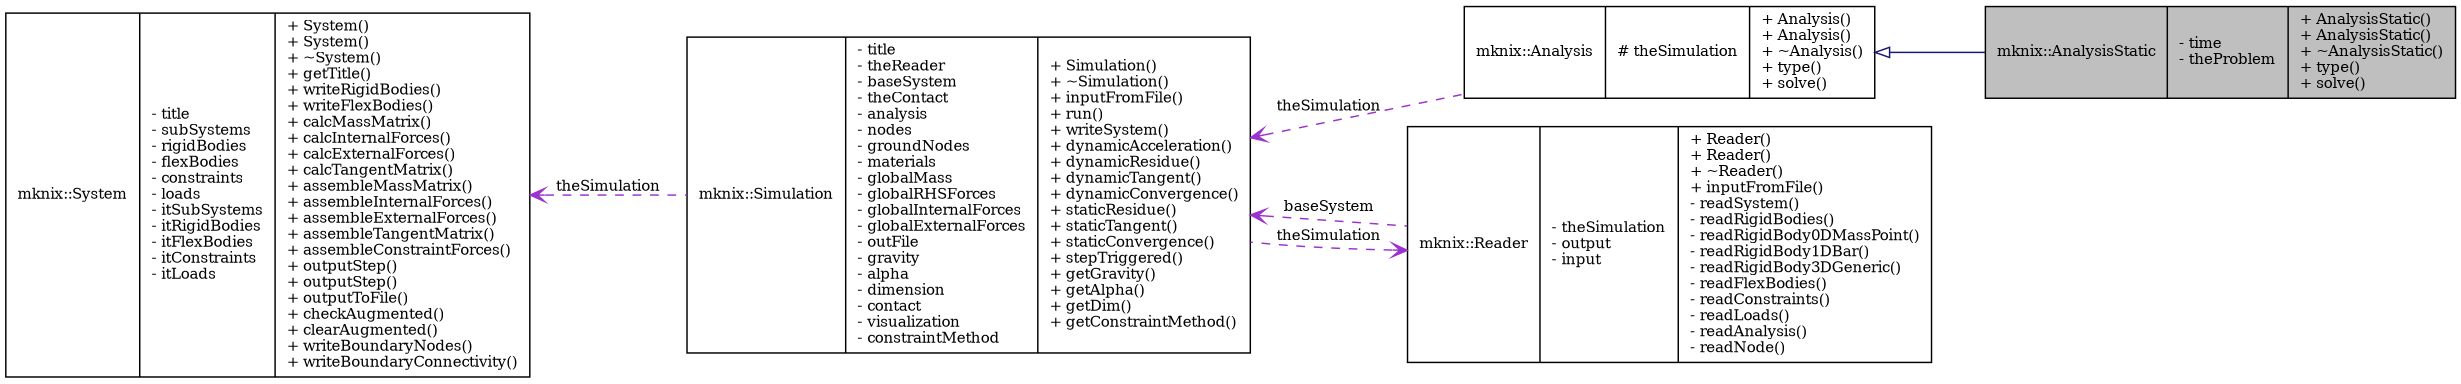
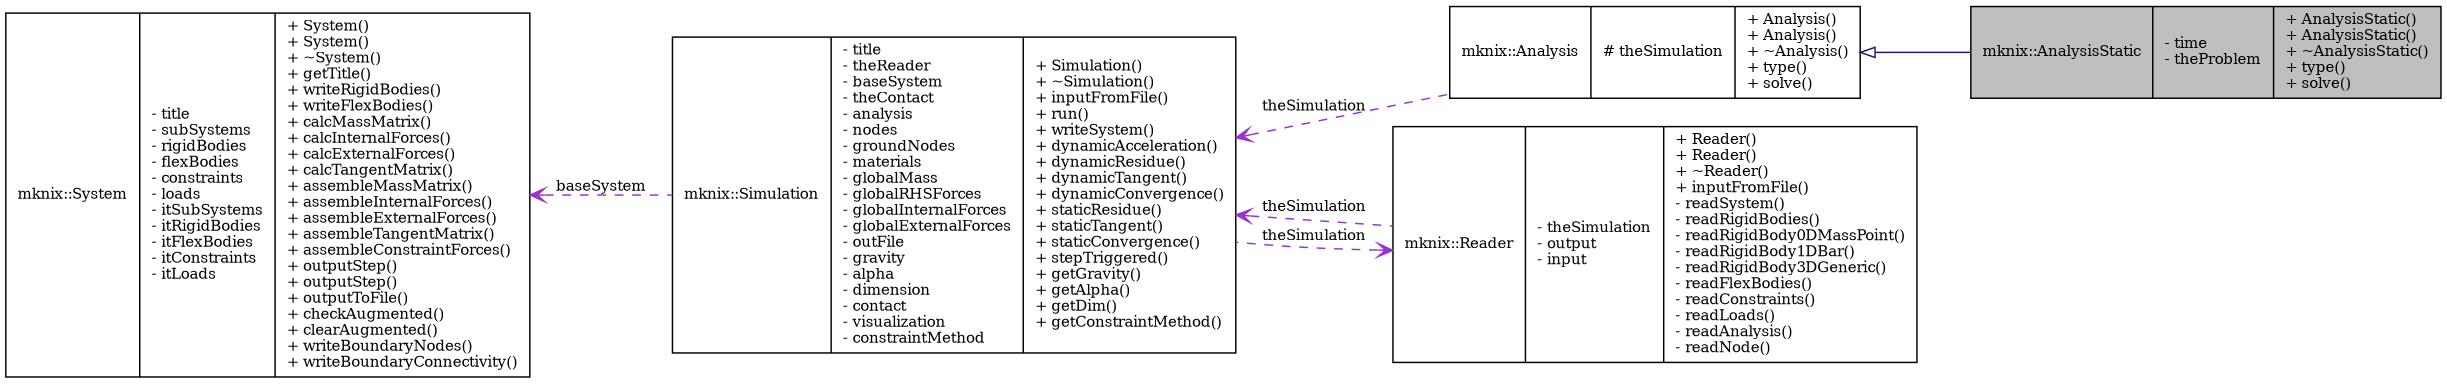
edge "mknix::Simulation" -> "mknix::System": label "theSimulation" -> "baseSystem"
edge "mknix::Reader" -> "mknix::Simulation": label "baseSystem" -> "theSimulation"
